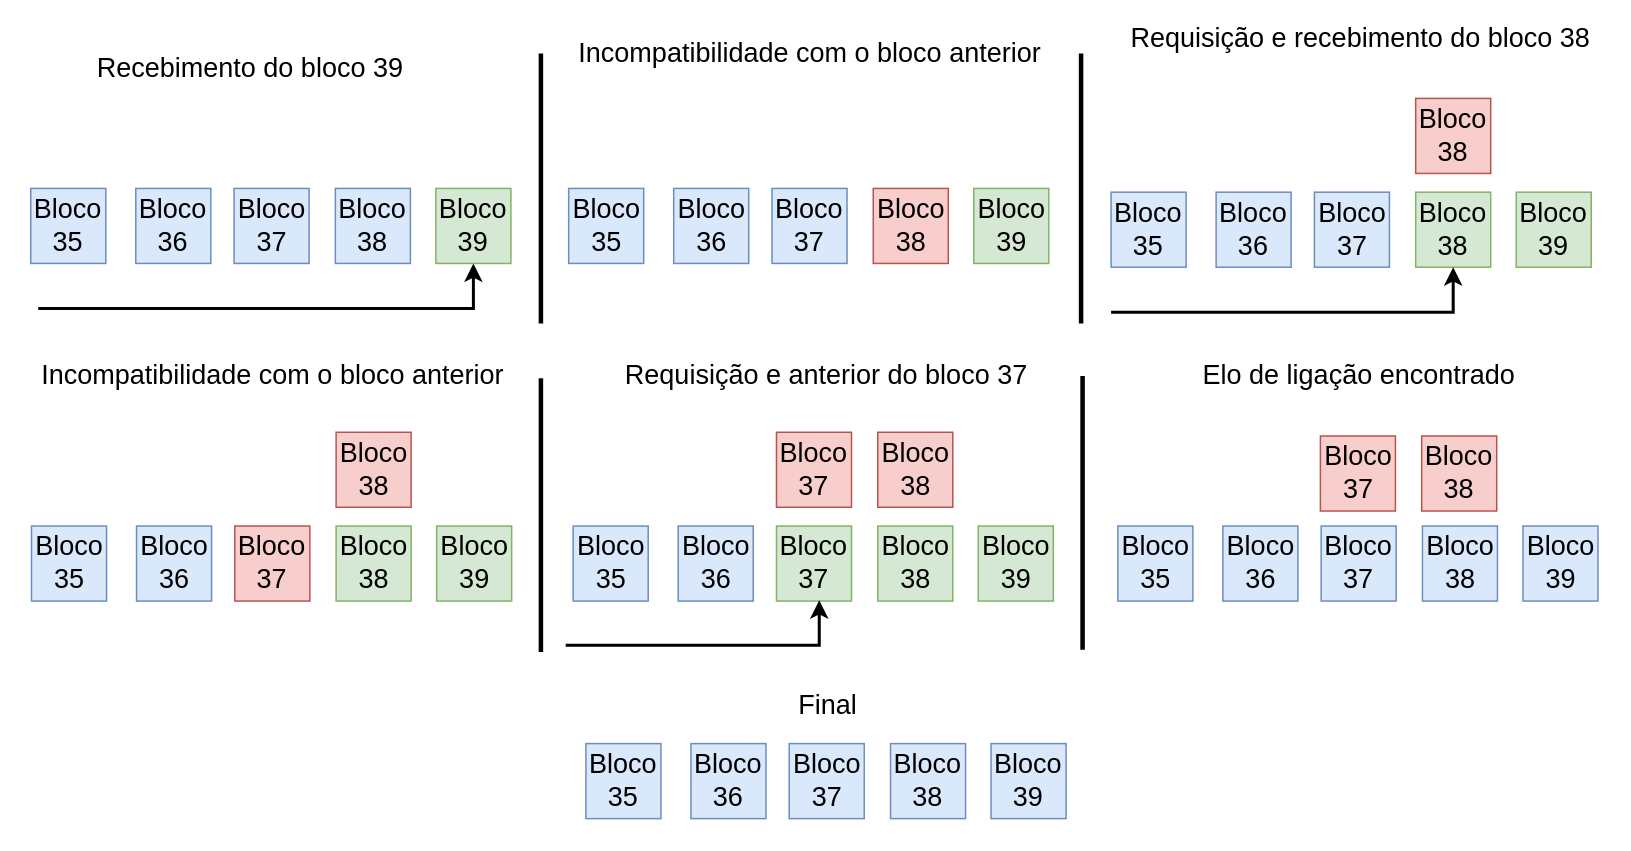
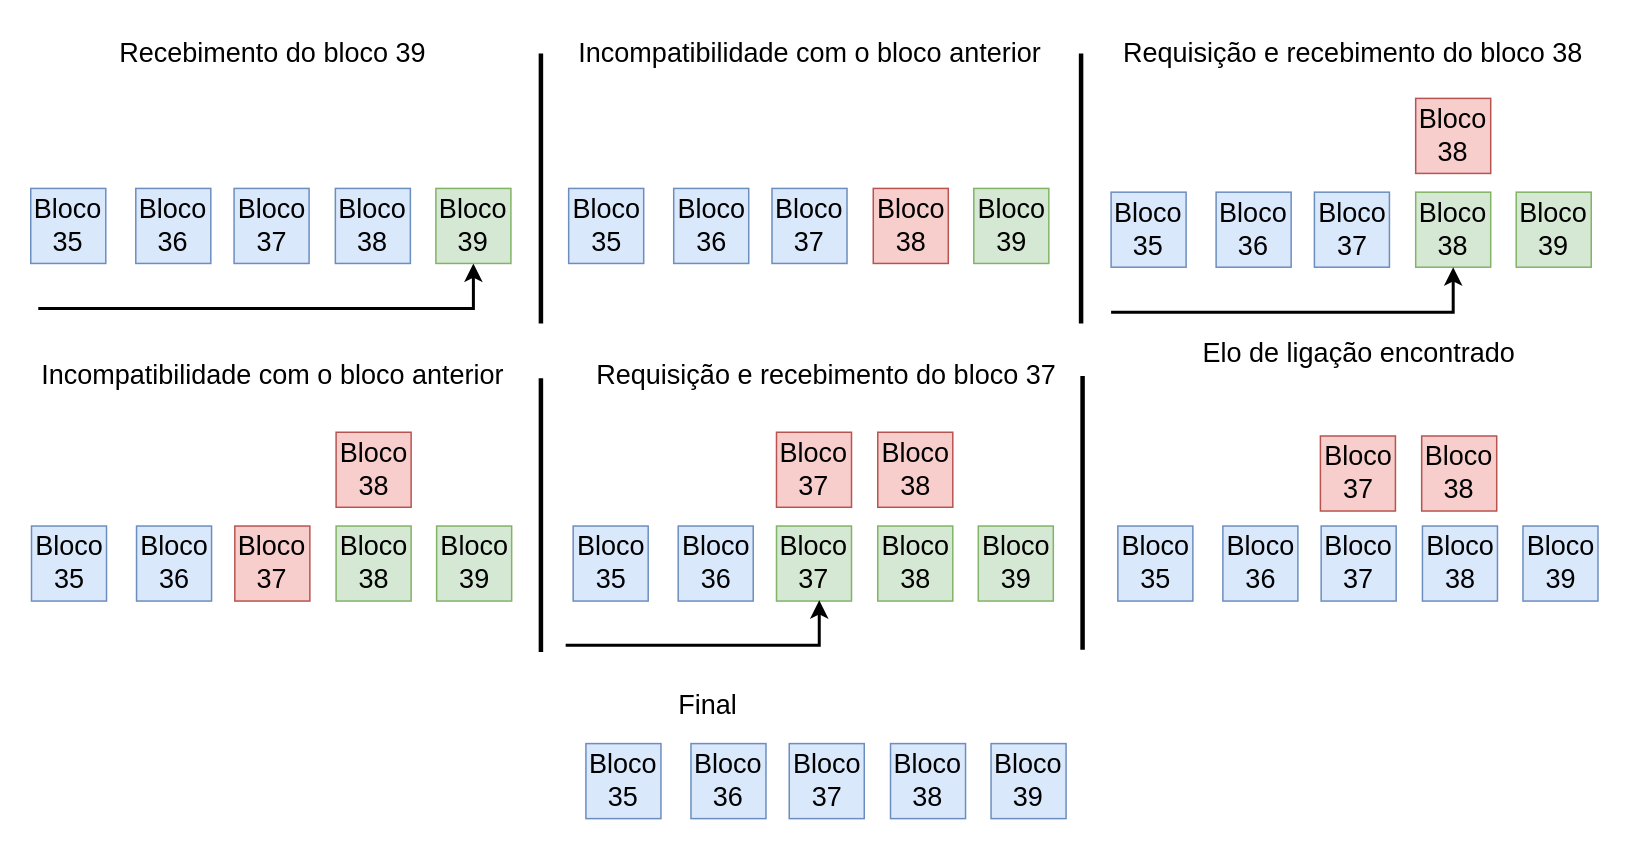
node "Requisição e recebimento do bloco 38": moved (1359, 38) -> (1352, 53)
node "Recebimento do bloco 39": moved (250, 68) -> (272, 53)
node "Requisição e anterior do bloco 37": label "Requisição e anterior do bloco 37" -> "Requisição e recebimento do bloco 37"
node "Elo de ligação encontrado": moved (1358, 376) -> (1358, 353)
node "Final": moved (827, 706) -> (707, 706)
